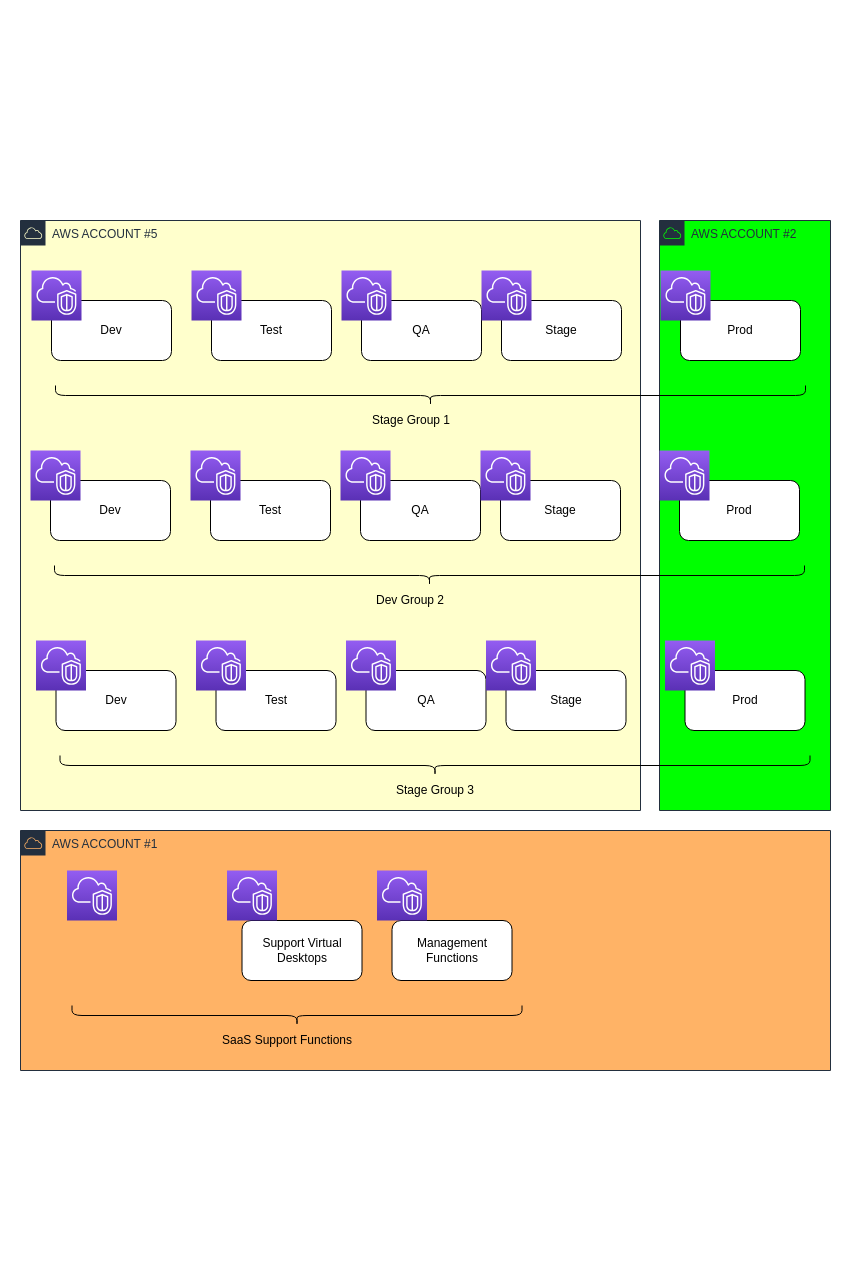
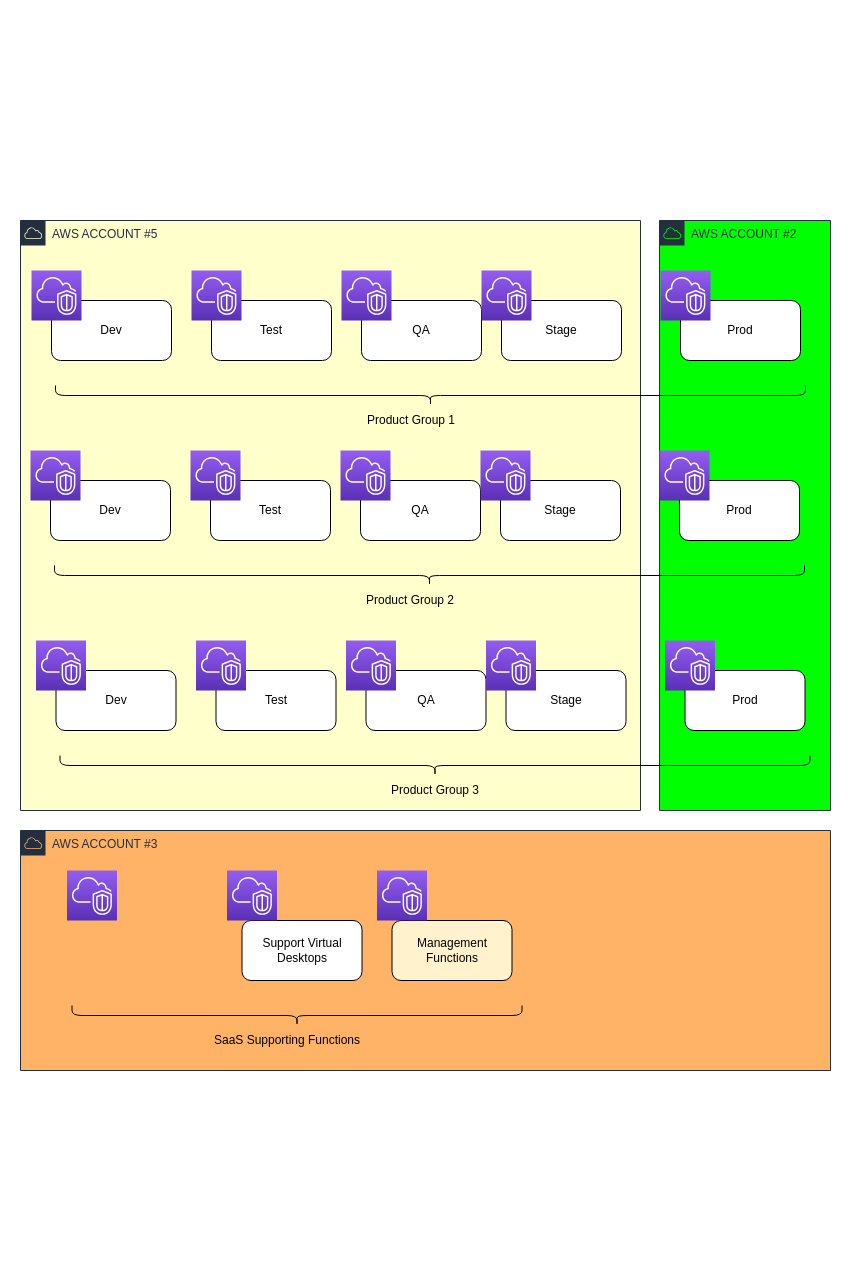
node "Stage Group 1": label "Stage Group 1" -> "Product Group 1"
node "Dev Group 2": label "Dev Group 2" -> "Product Group 2"
node "Stage Group 3": label "Stage Group 3" -> "Product Group 3"
node "AWS ACCOUNT #1": label "AWS ACCOUNT #1" -> "AWS ACCOUNT #3"
node "Management Functions": fillcolor #ffffff -> #fff2cc
node "SaaS Support Functions": label "SaaS Support Functions" -> "SaaS Supporting Functions"
